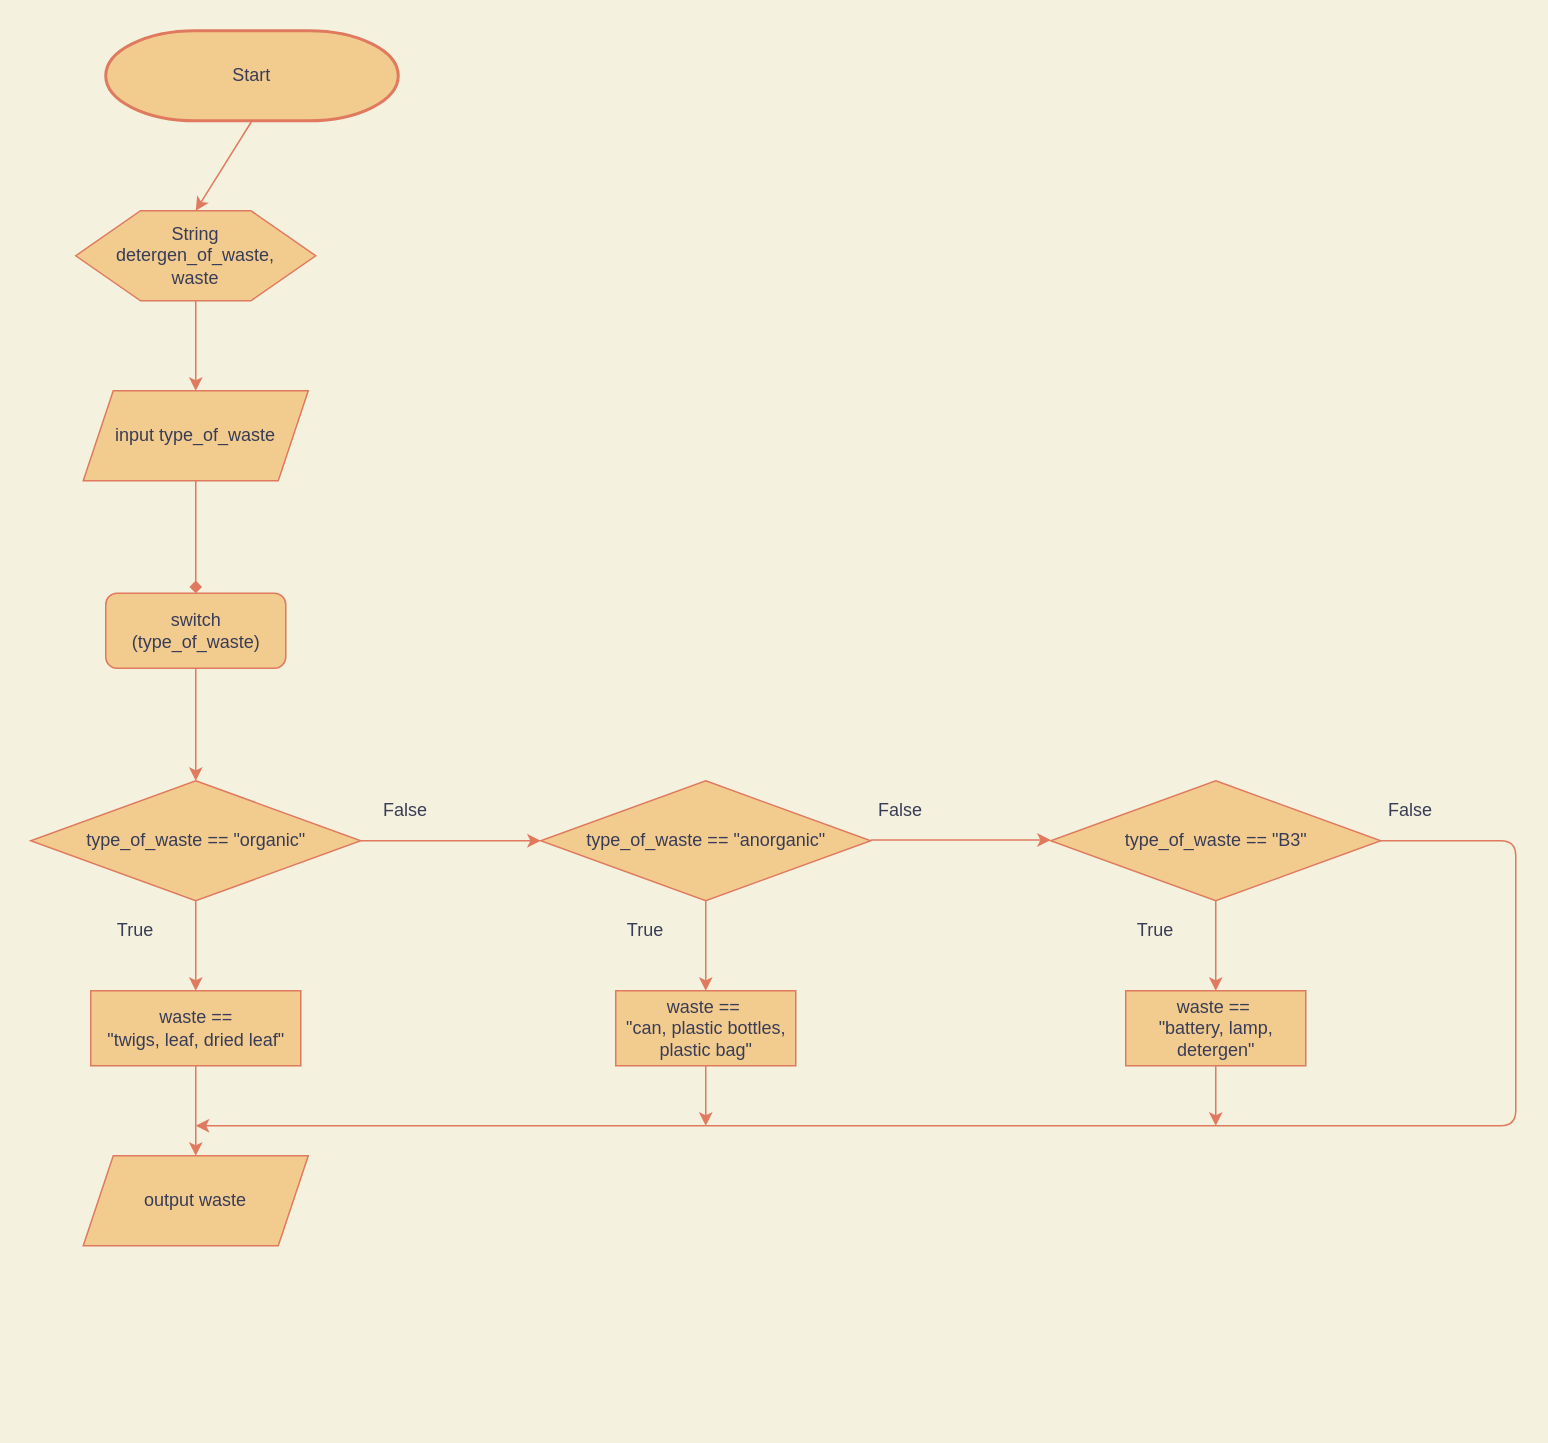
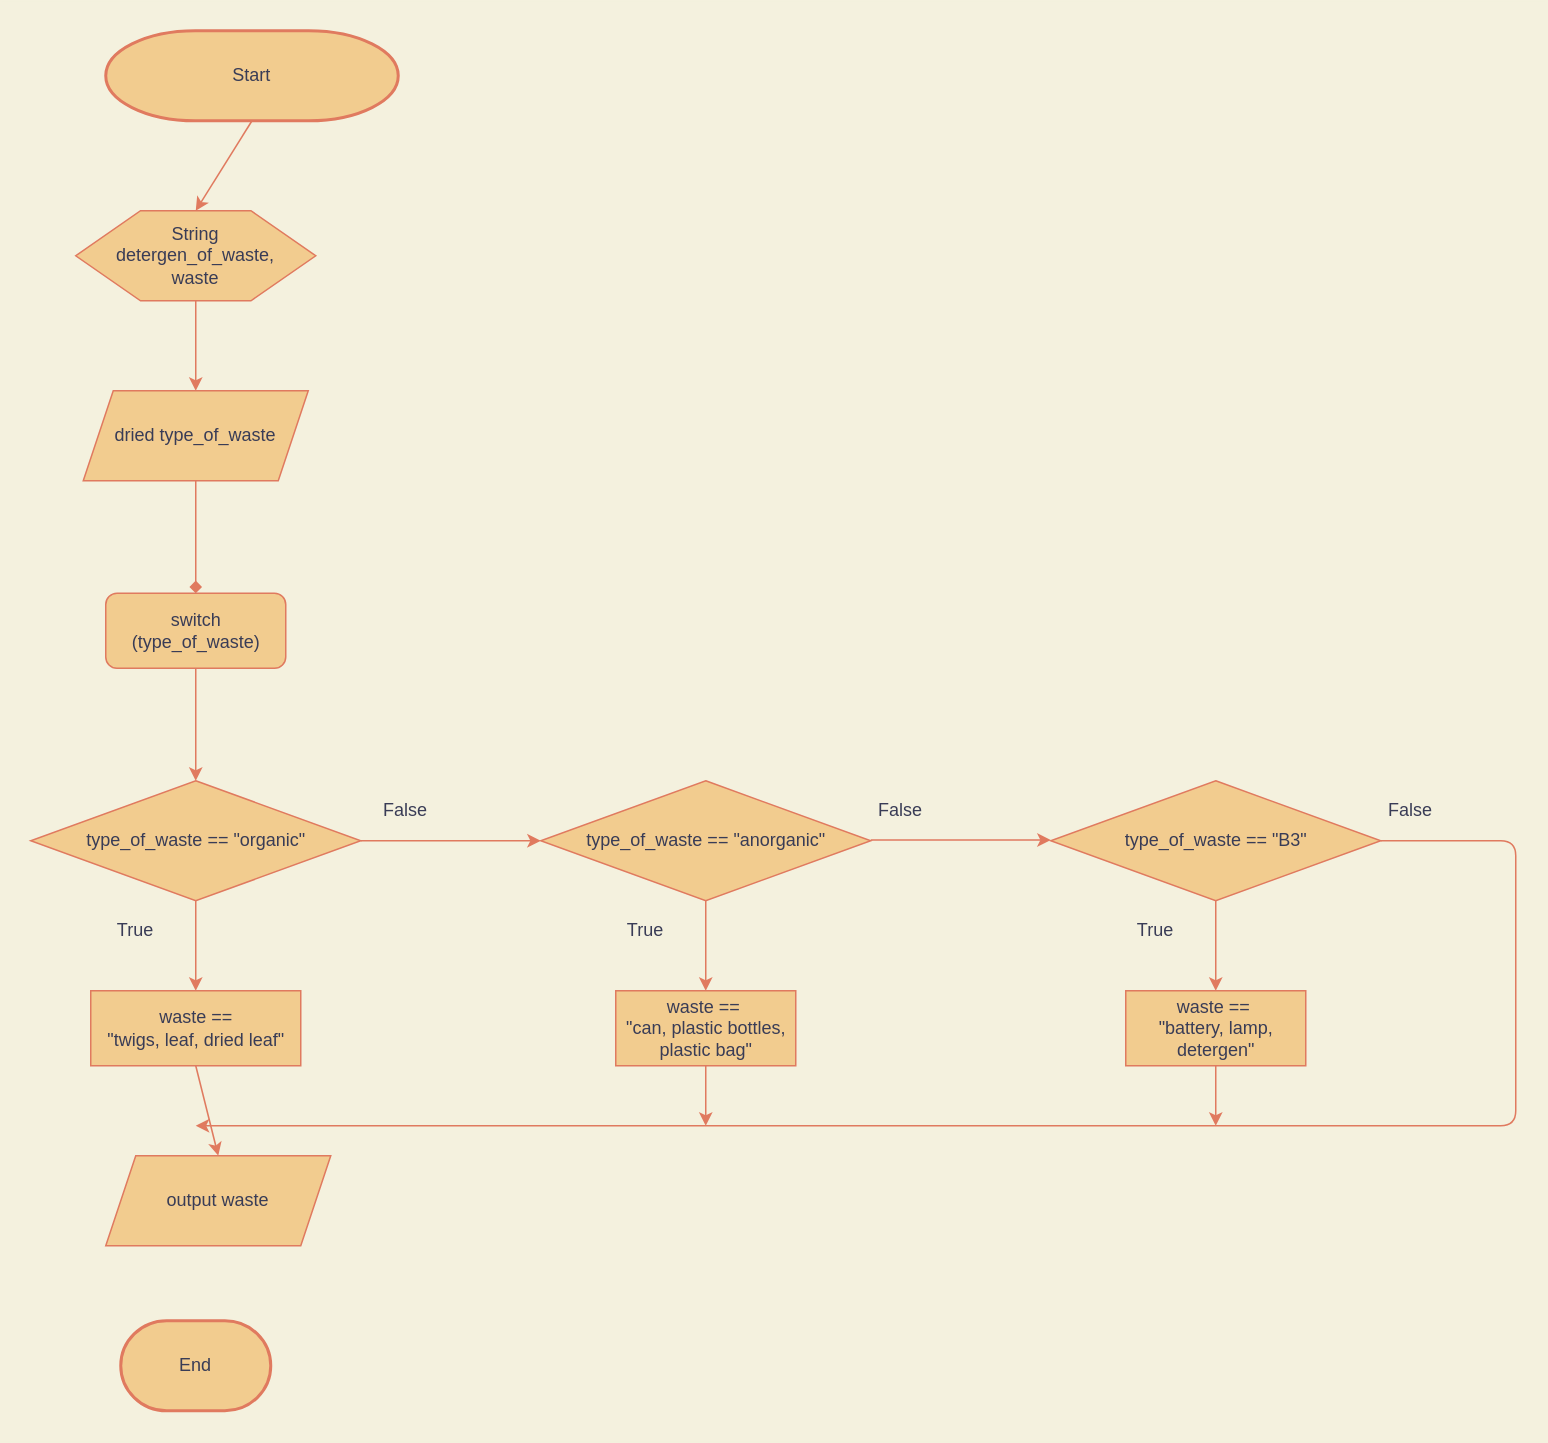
node "input type_of_waste": label "input type_of_waste" -> "dried type_of_waste"
node "output waste": moved (196, 1201) -> (218, 1201)
node "End": added
